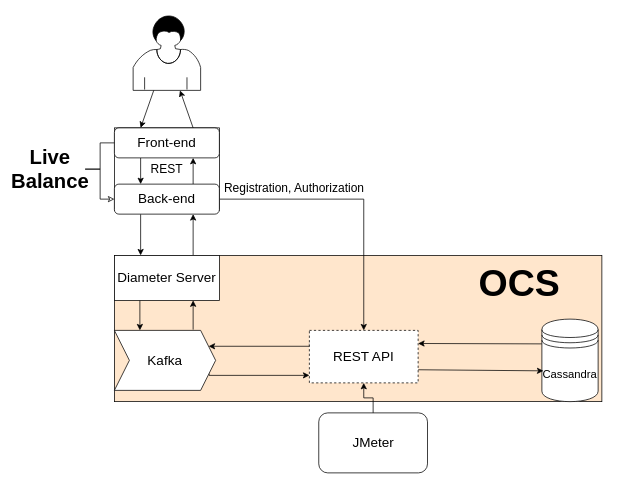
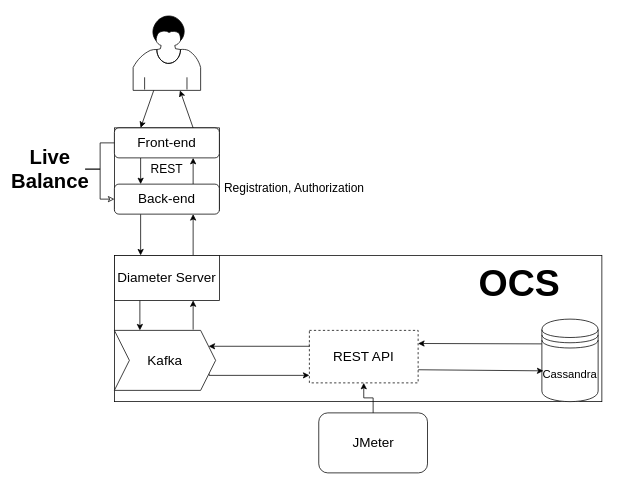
edge "Back-end" -> "REST API": removed
node "OCS": fillcolor #ffe6cc -> #ffffff
